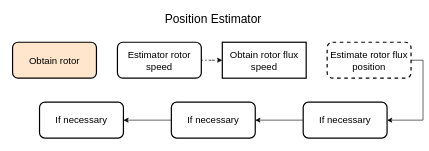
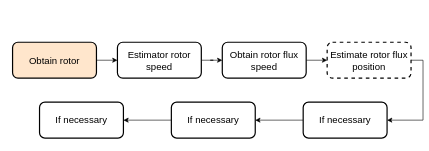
node "Position Estimator": removed
edge "Obtain rotor" -> "Estimator rotor speed": added
edge "Estimator rotor speed" -> "Obtain rotor flux speed": style dashed -> solid
node "Obtain rotor flux speed": shape rectangle -> rounded rectangle
edge "Obtain rotor flux speed" -> "Estimate rotor flux position": added
